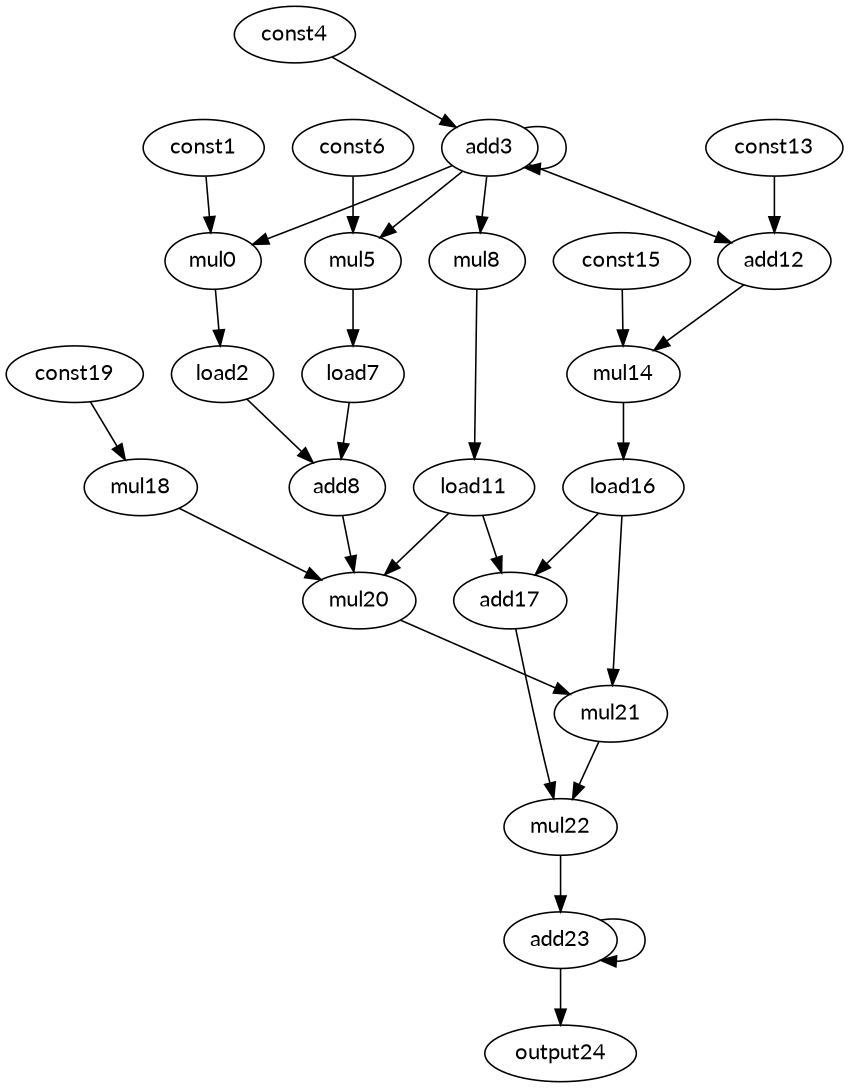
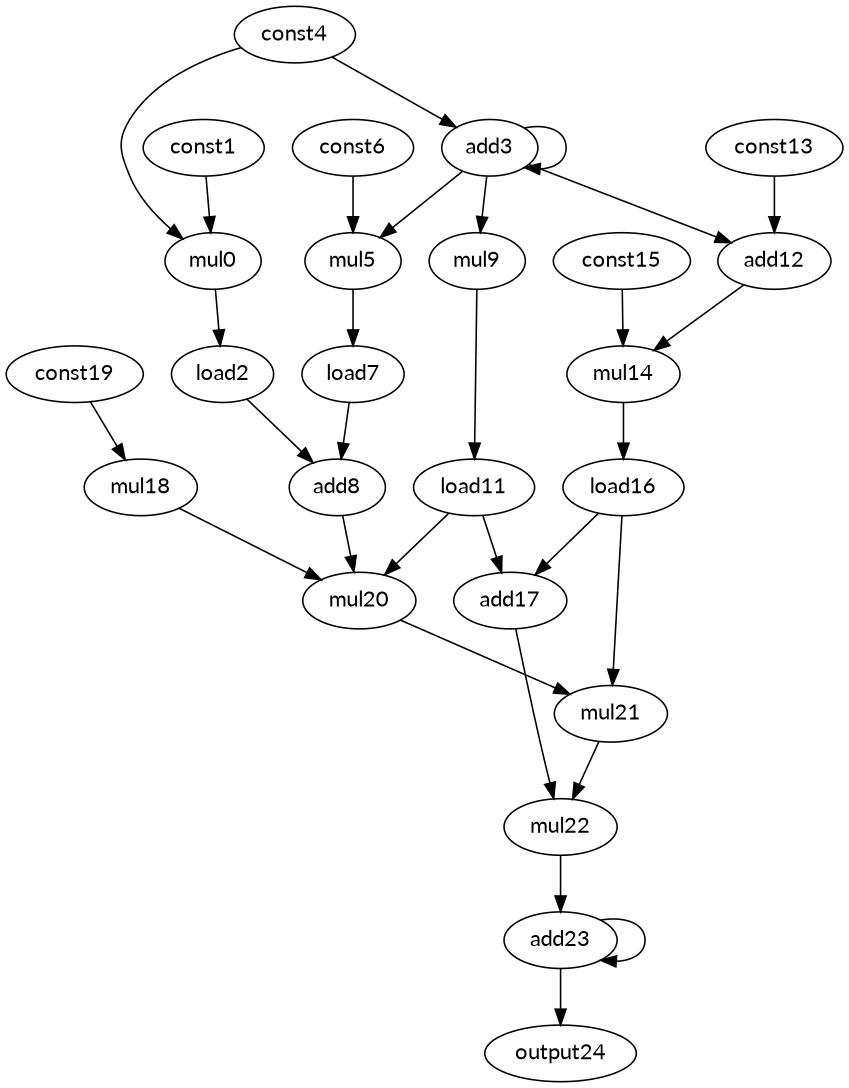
edge "add3" -> "mul0": now "const4" -> "mul0"
node "mul8": label "mul8" -> "mul9"
